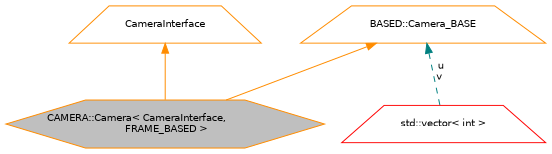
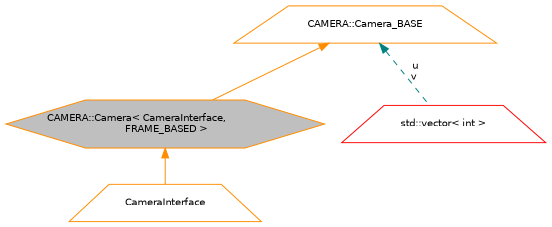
node "BASED::Camera_BASE": label "BASED::Camera_BASE" -> "CAMERA::Camera_BASE"
edge "CAMERA::Camera< CameraInterface, FRAME_BASED >" -> "CameraInterface": reversed
